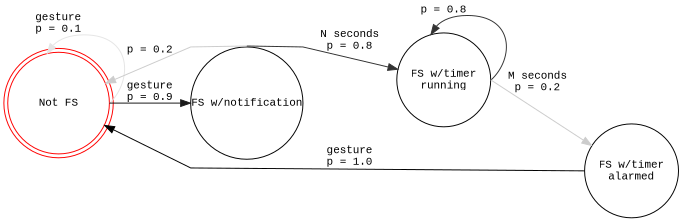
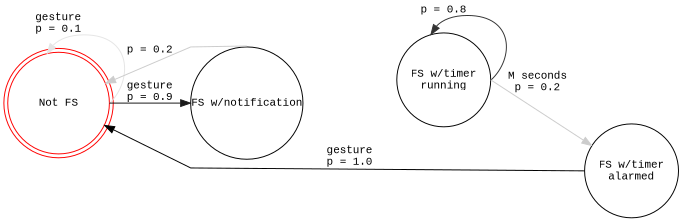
edge "FS w/notification" -> "FS w/timer running": removed, label "N seconds p = 0.8"
